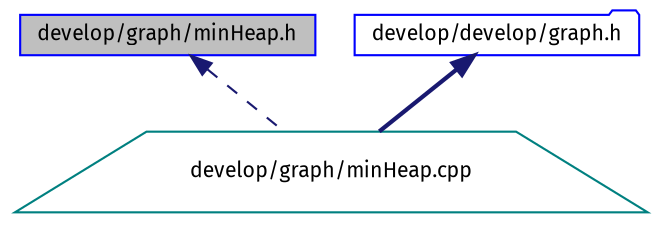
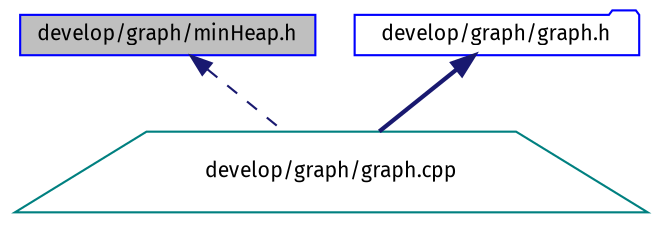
node "develop/develop/graph.h": label "develop/develop/graph.h" -> "develop/graph/graph.h"
node "develop/graph/minHeap.cpp": label "develop/graph/minHeap.cpp" -> "develop/graph/graph.cpp"
